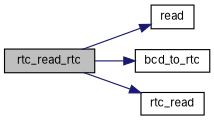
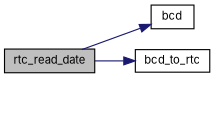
node "read": label "read" -> "bcd"
node "rtc_read_rtc": label "rtc_read_rtc" -> "rtc_read_date"
node "rtc_read": removed
